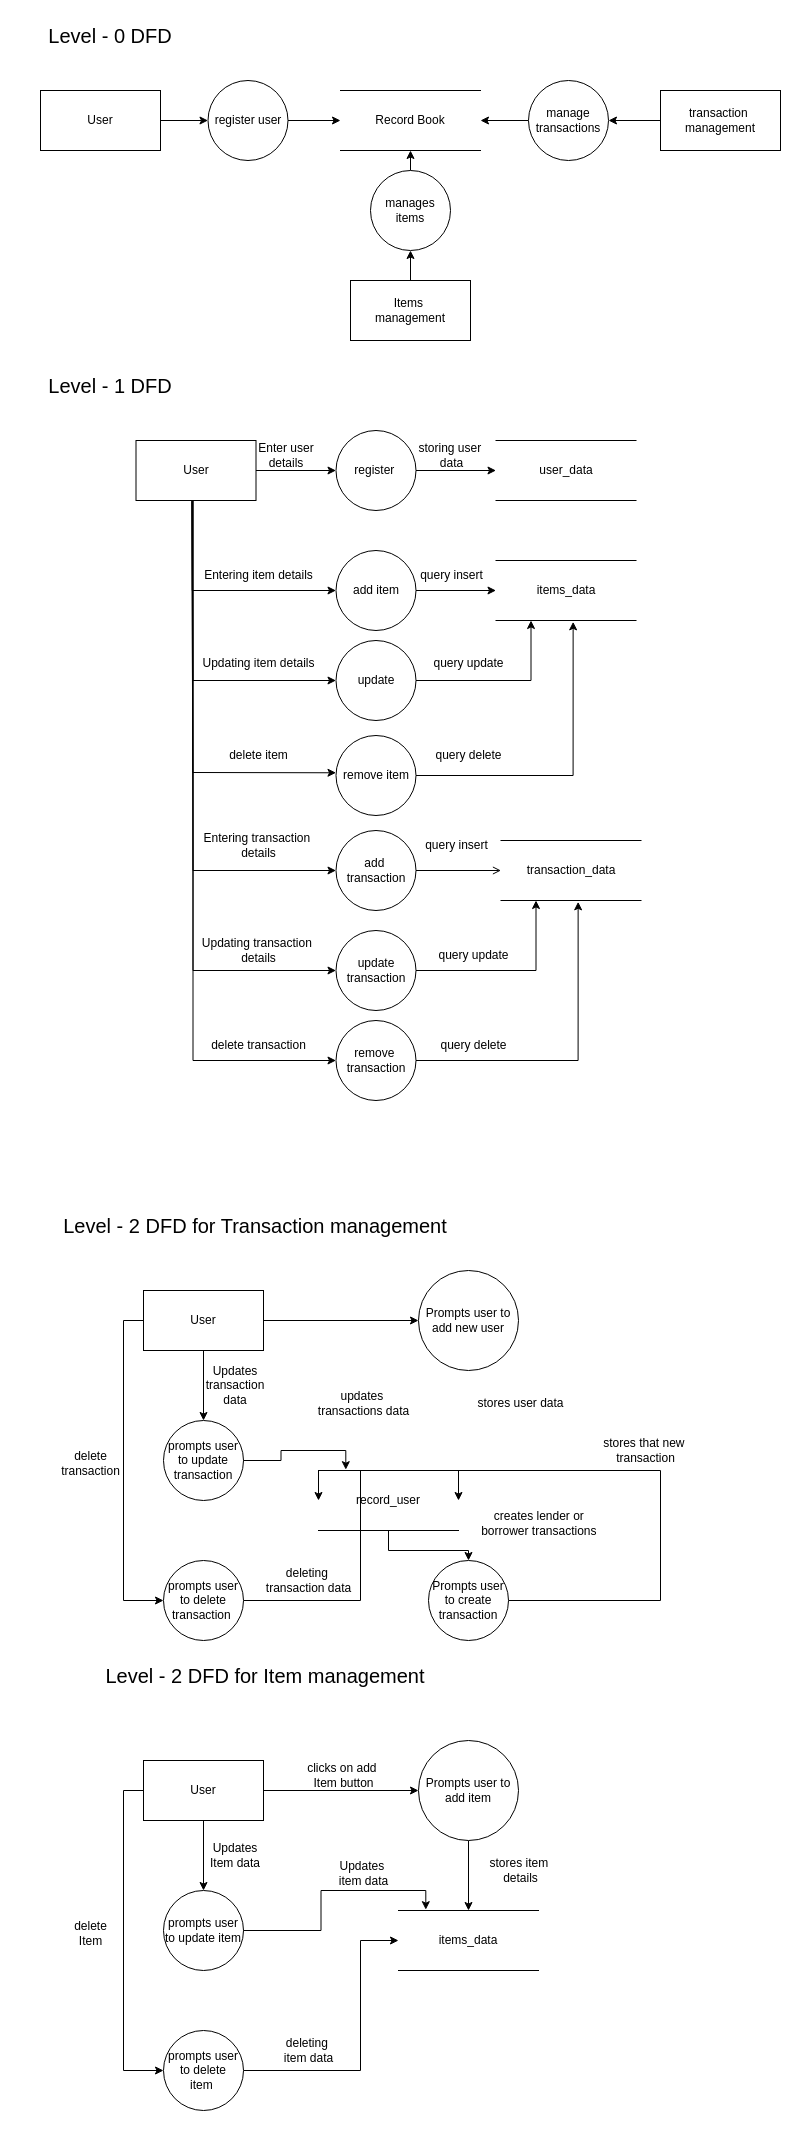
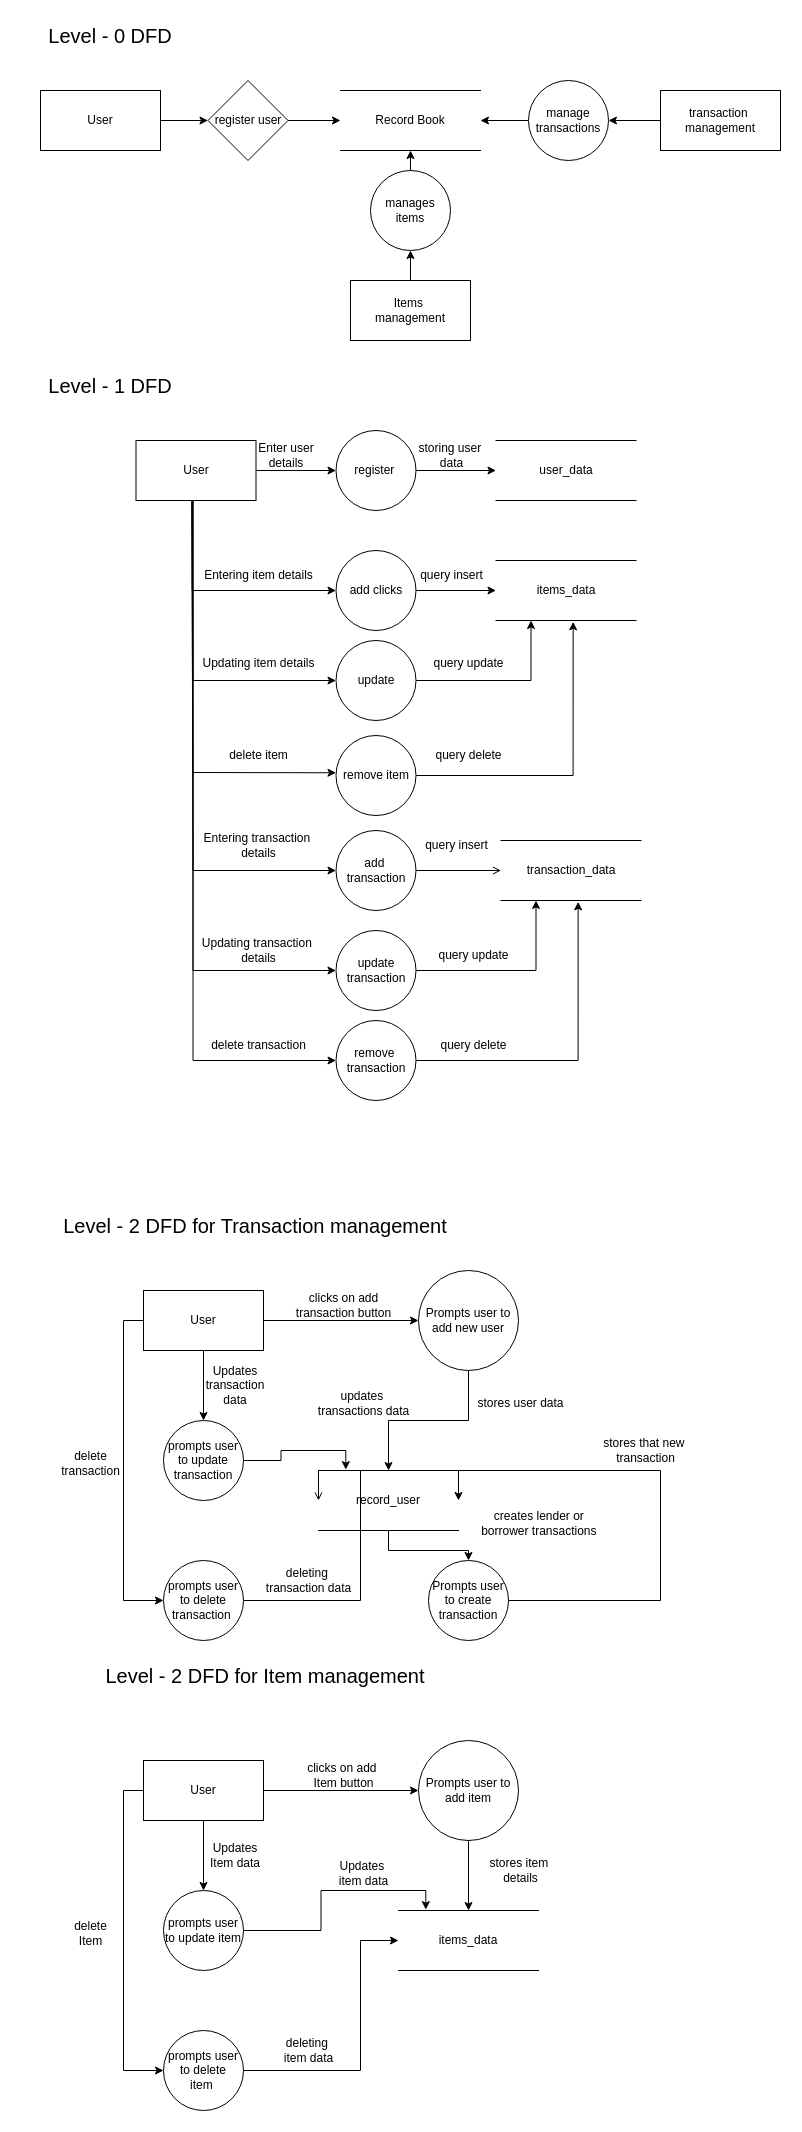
node "register user": shape ellipse -> diamond
node "add item": label "add item" -> "add clicks"
node "clicks on add transaction button": added
edge "Prompts user to add new user" -> "record_user": added
edge "prompts user to delete transaction" -> "record_user": arrowhead classic -> open
